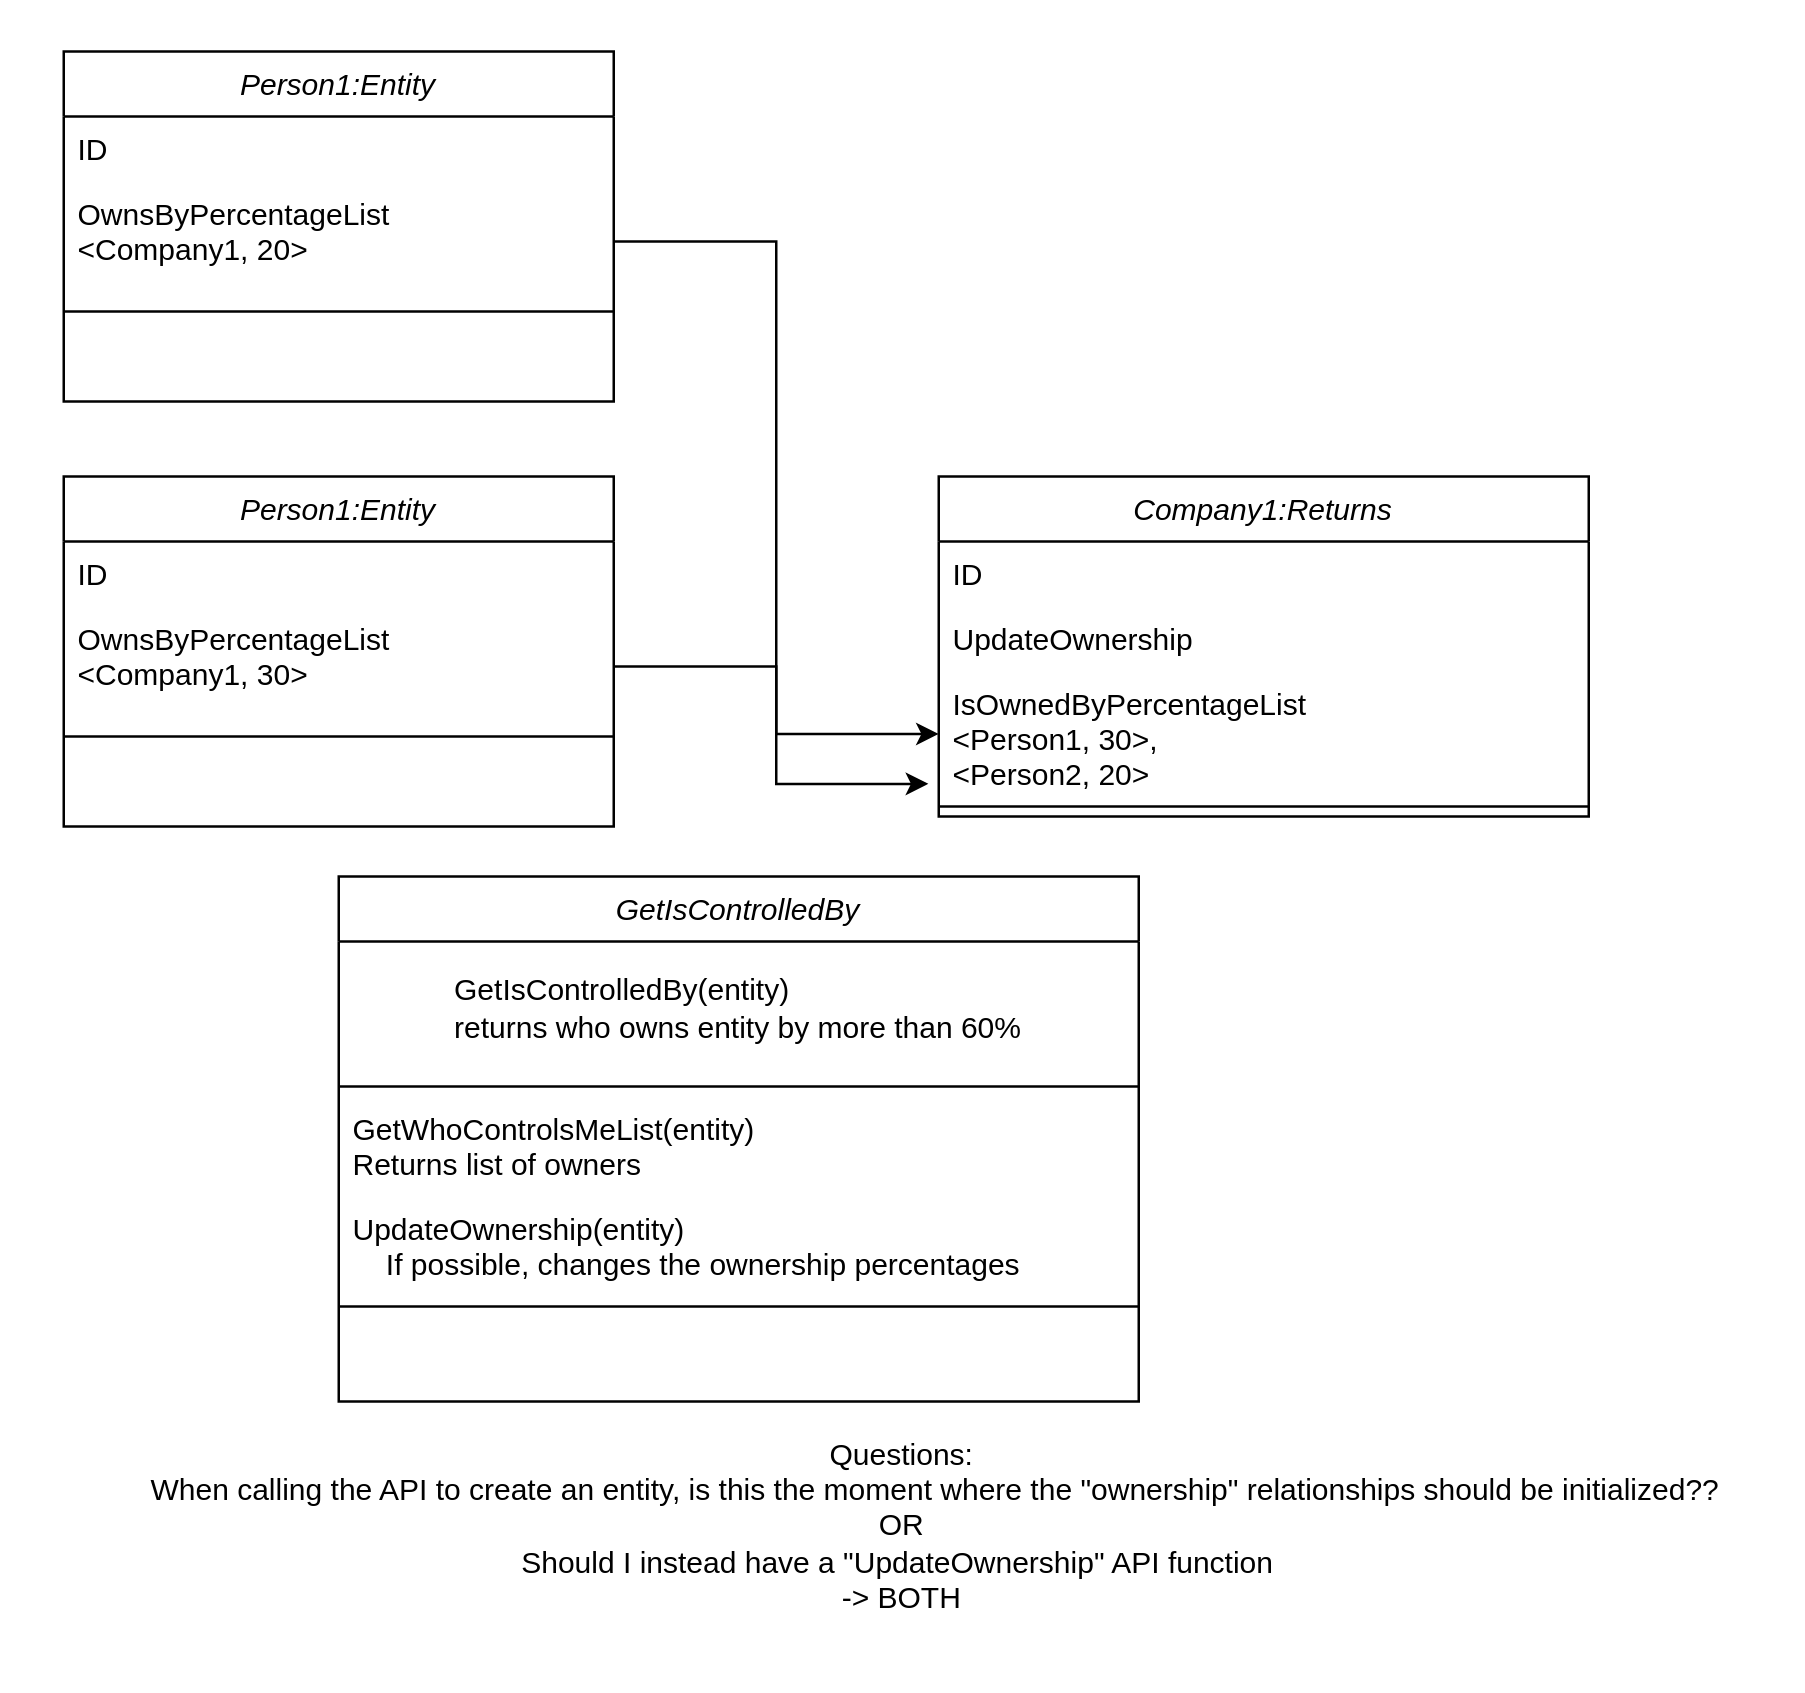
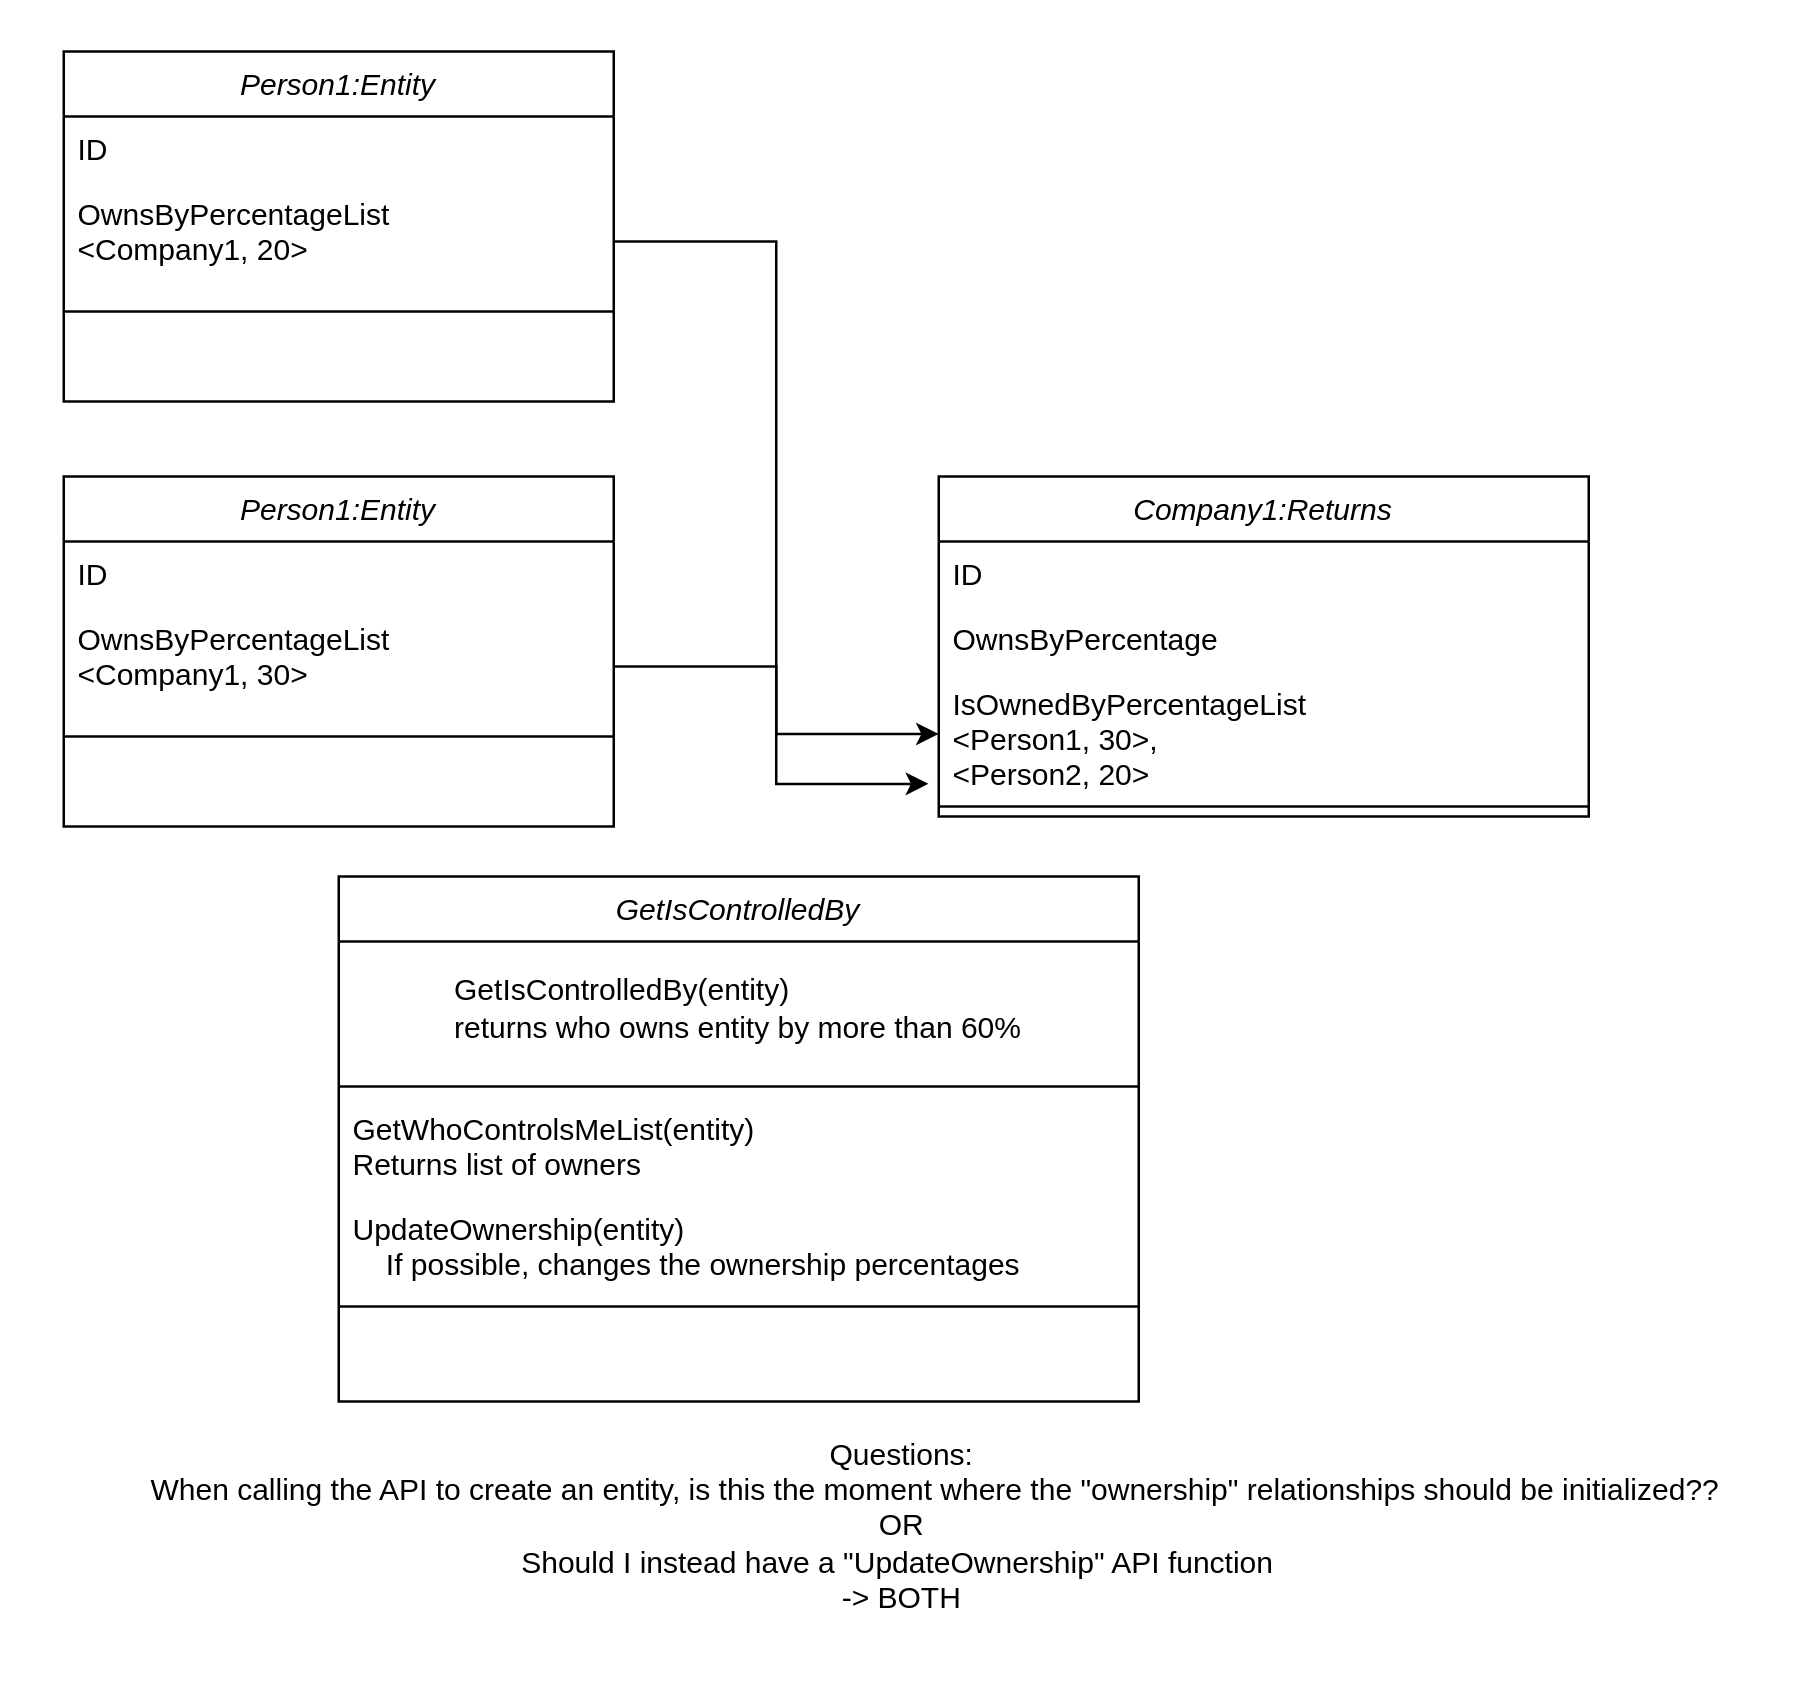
node "UpdateOwnership": label "UpdateOwnership" -> "OwnsByPercentage"
